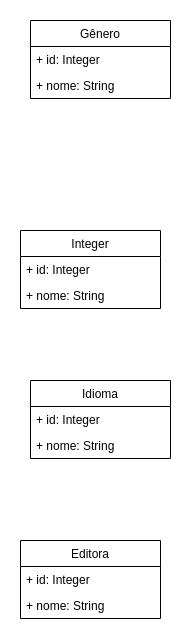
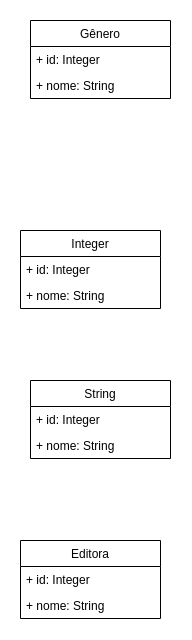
node "Idioma": label "Idioma" -> "String"
